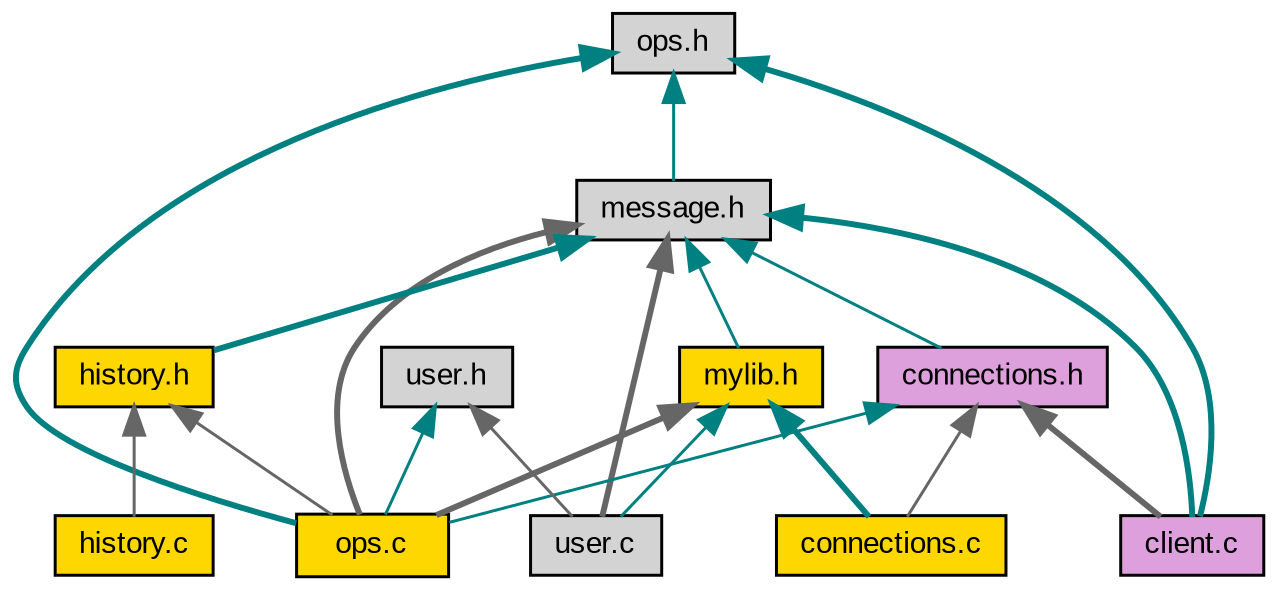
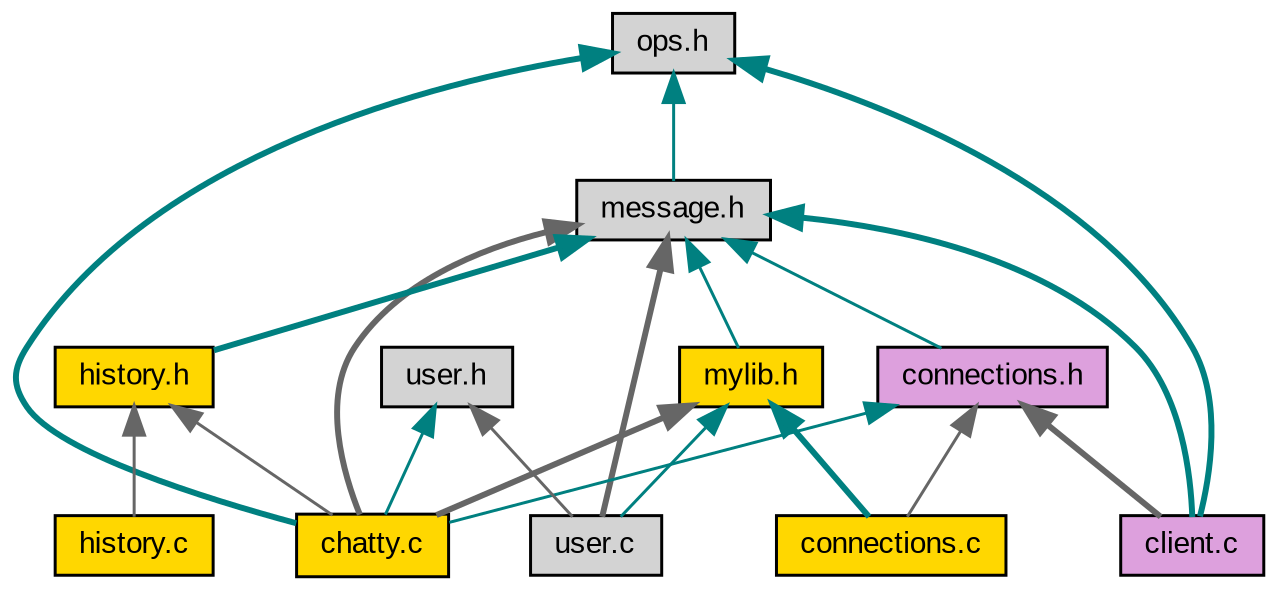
node "ops.c": label "ops.c" -> "chatty.c"
